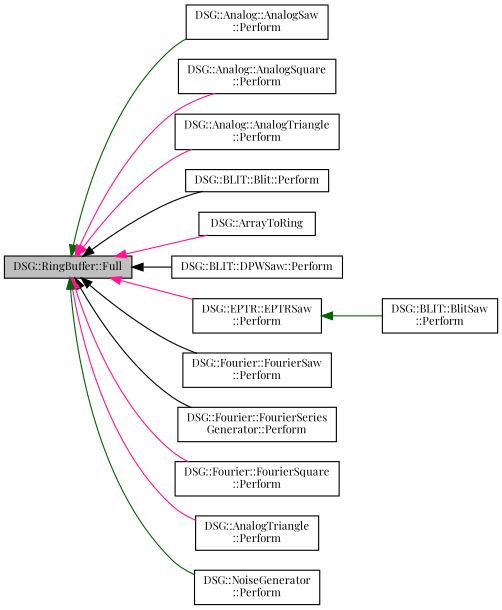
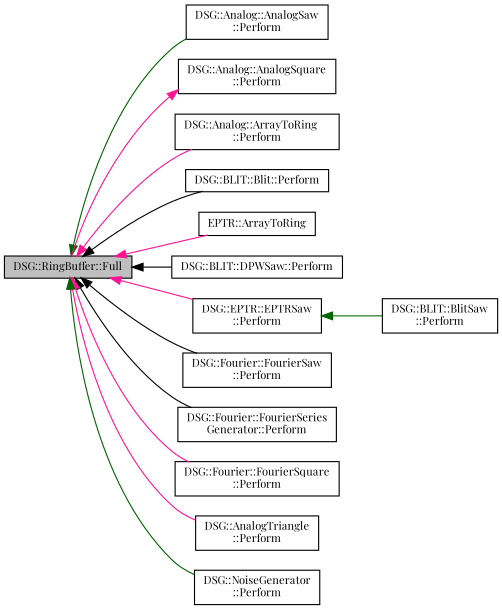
node "DSG::Analog::AnalogTriangle ::Perform": label "DSG::Analog::AnalogTriangle ::Perform" -> "DSG::Analog::ArrayToRing ::Perform"
edge "DSG::Analog::AnalogSquare ::Perform" -> "DSG::RingBuffer::Full": reversed
node "DSG::ArrayToRing": label "DSG::ArrayToRing" -> "EPTR::ArrayToRing"
